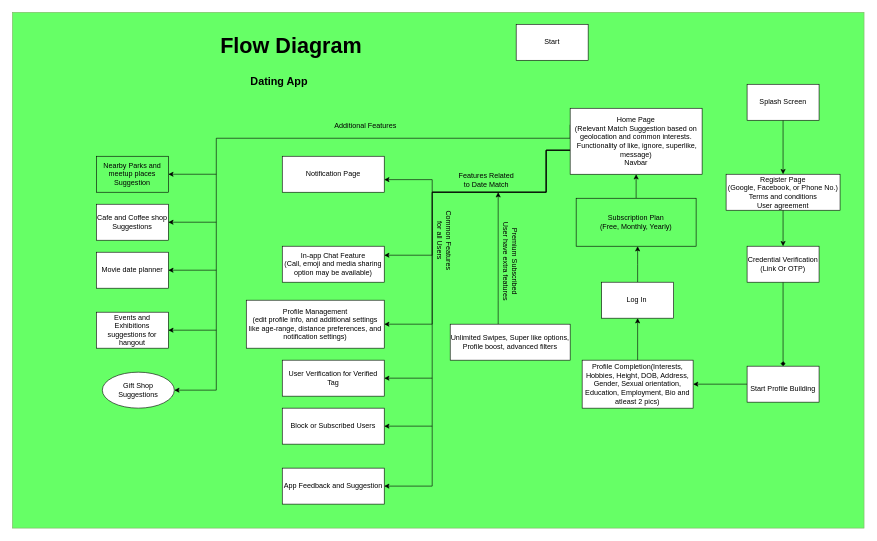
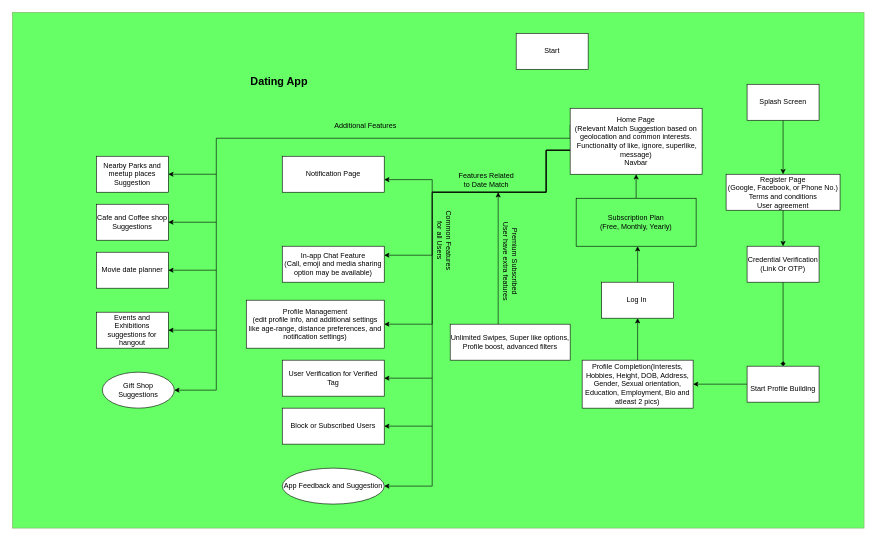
node "Start": moved (552, 42) -> (552, 51)
node "Flow Diagram": removed
node "Nearby Parks and meetup places Suggestion": fillcolor #66ff66 -> #ffffff
node "App Feedback and Suggestion": shape rectangle -> ellipse
